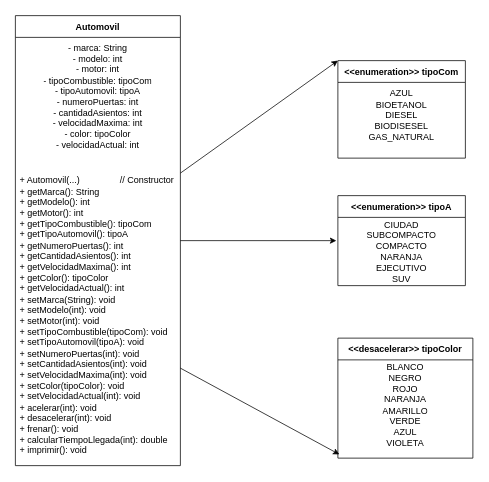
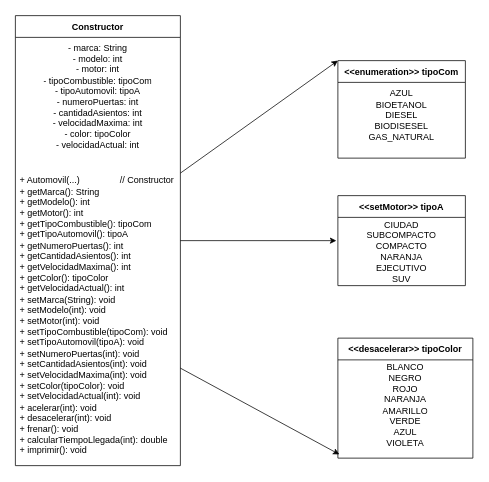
node "Automovil": label "Automovil" -> "Constructor"
node "<<enumeration>> tipoA": label "<<enumeration>> tipoA" -> "<<setMotor>> tipoA"
